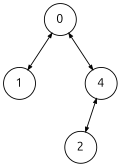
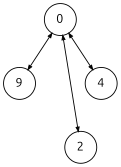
node "1": label "1" -> "9"
edge "4" -- "2": now "0" -- "2"
